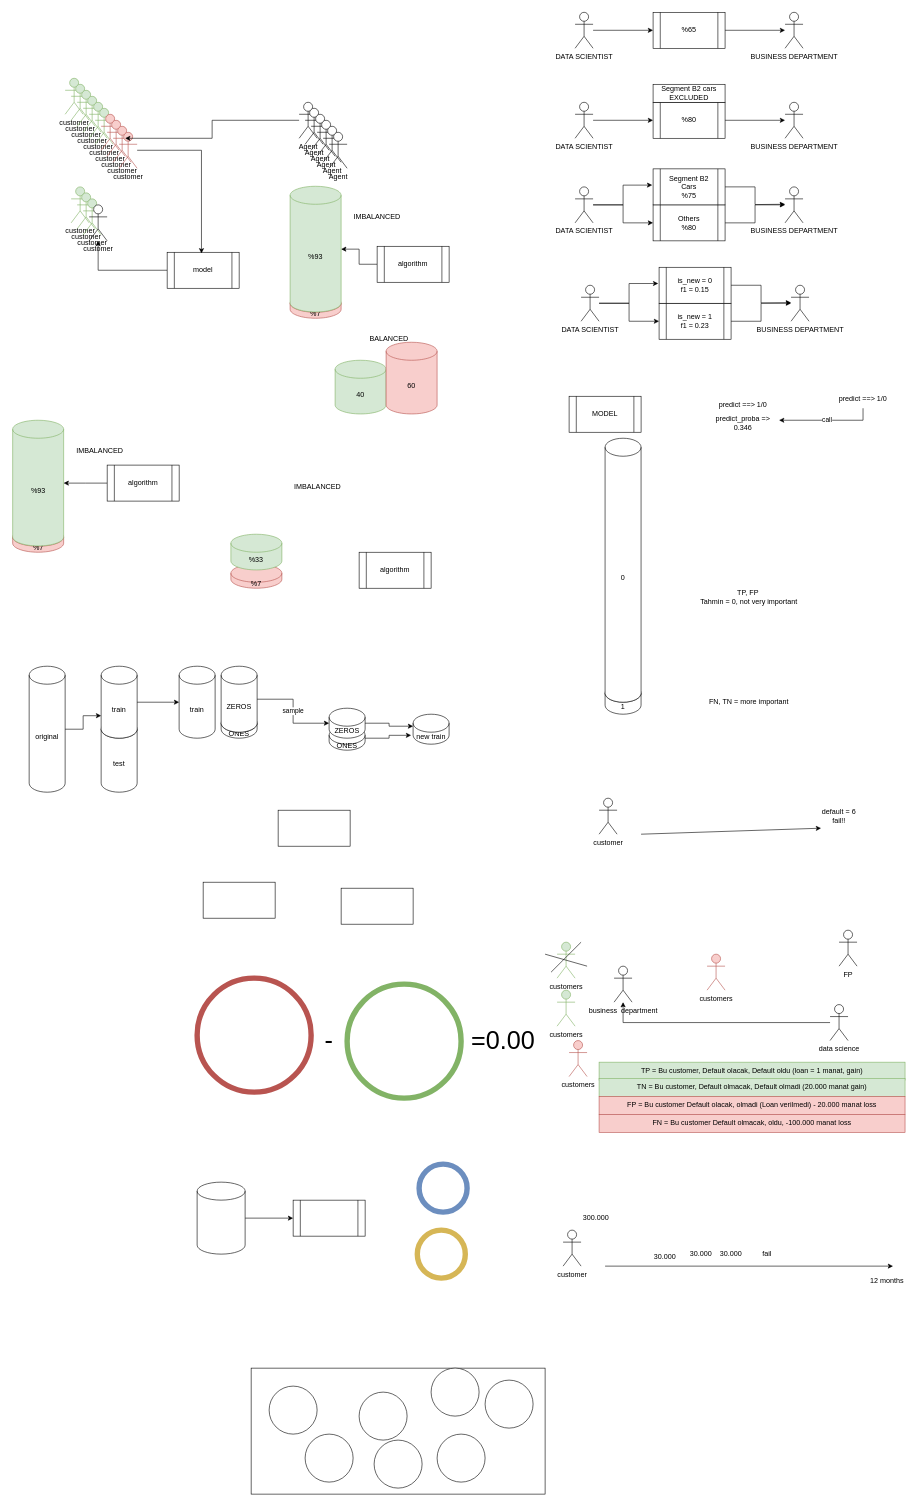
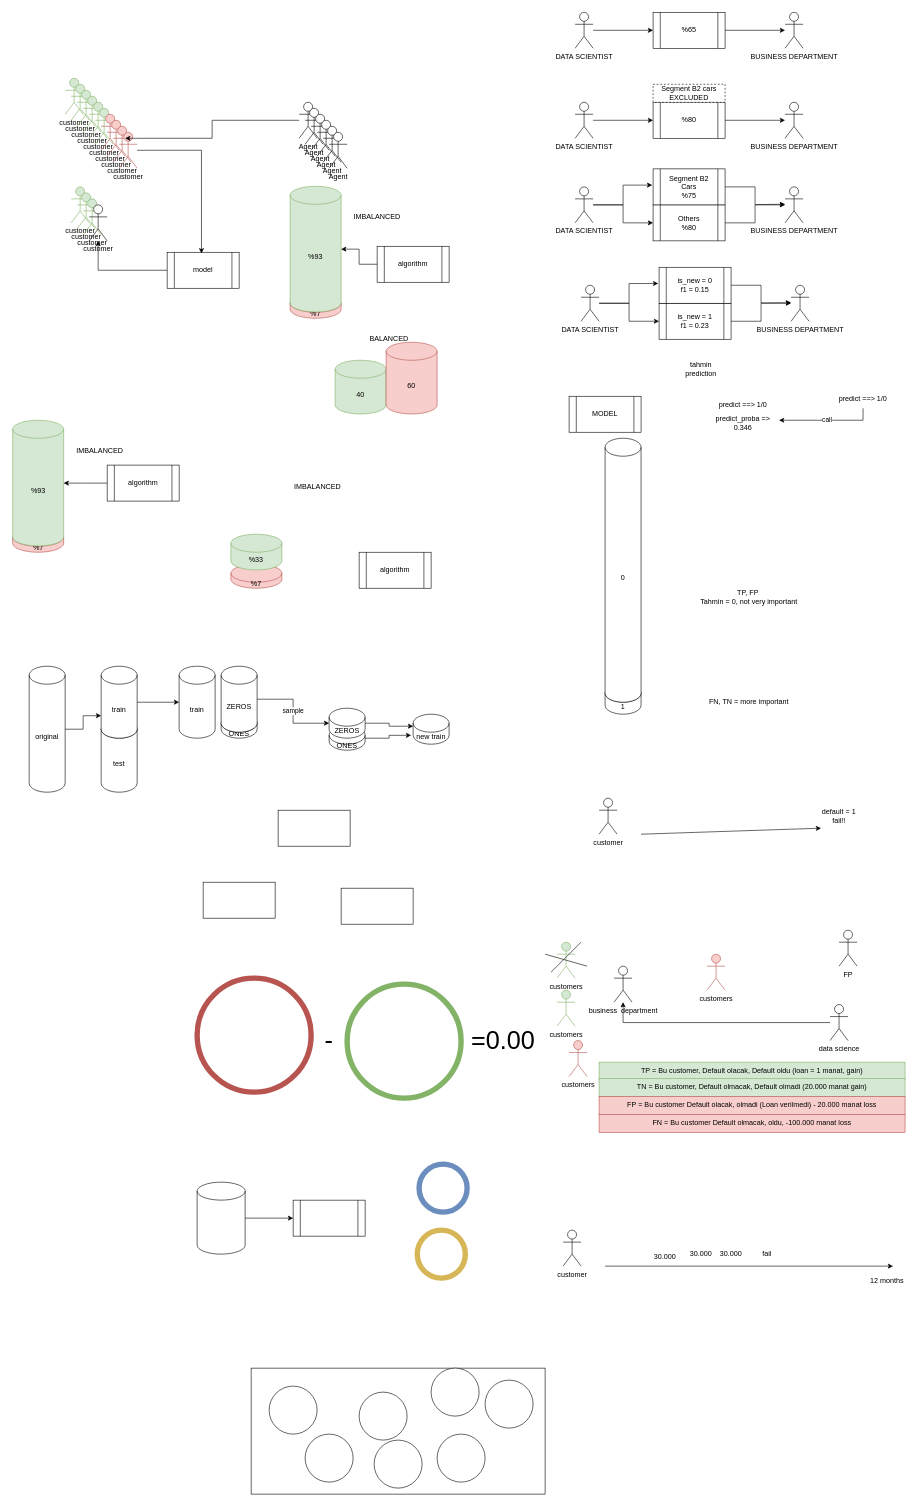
node "Segment B2 cars EXCLUDED": style solid -> dashed
node "tahmin prediction": added
node "default = 6 fail!!": label "default = 6 fail!!" -> "default = 1 fail!!"
node "300.000": removed
